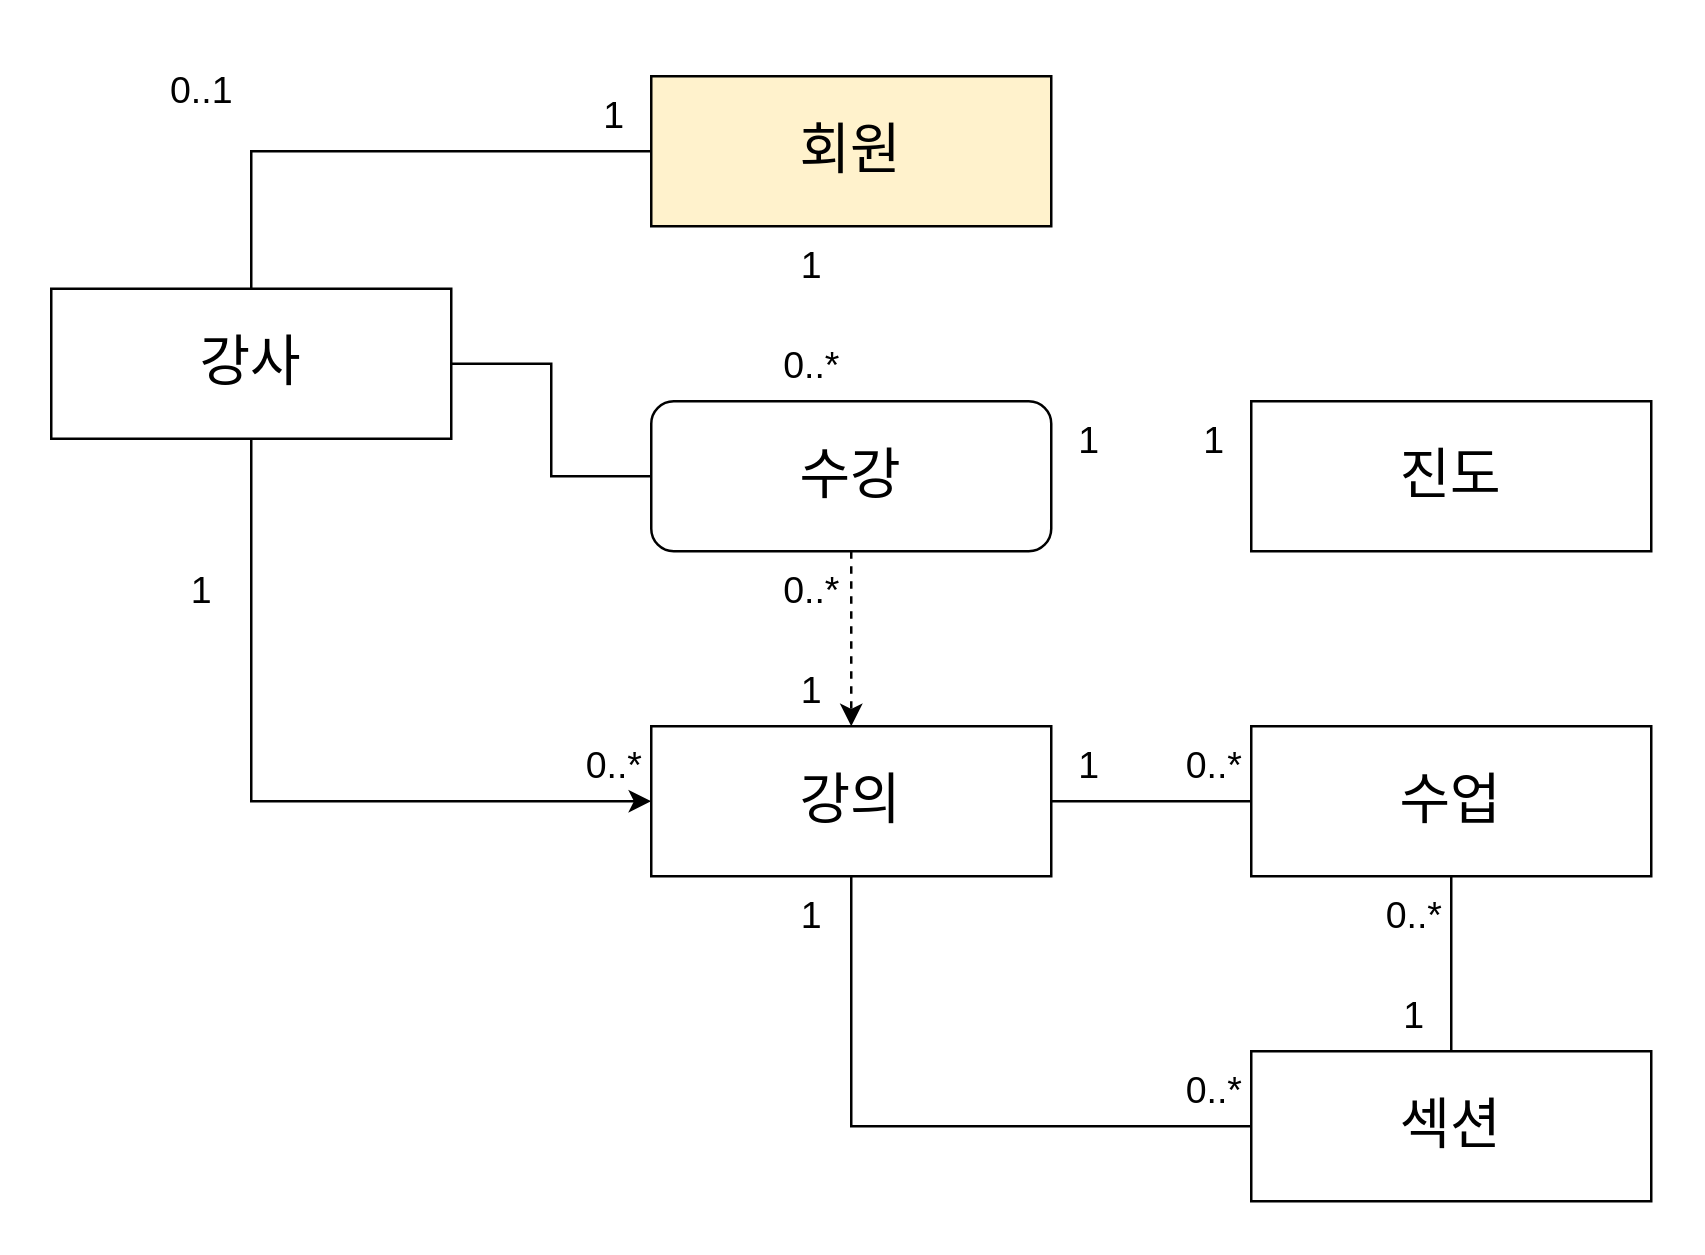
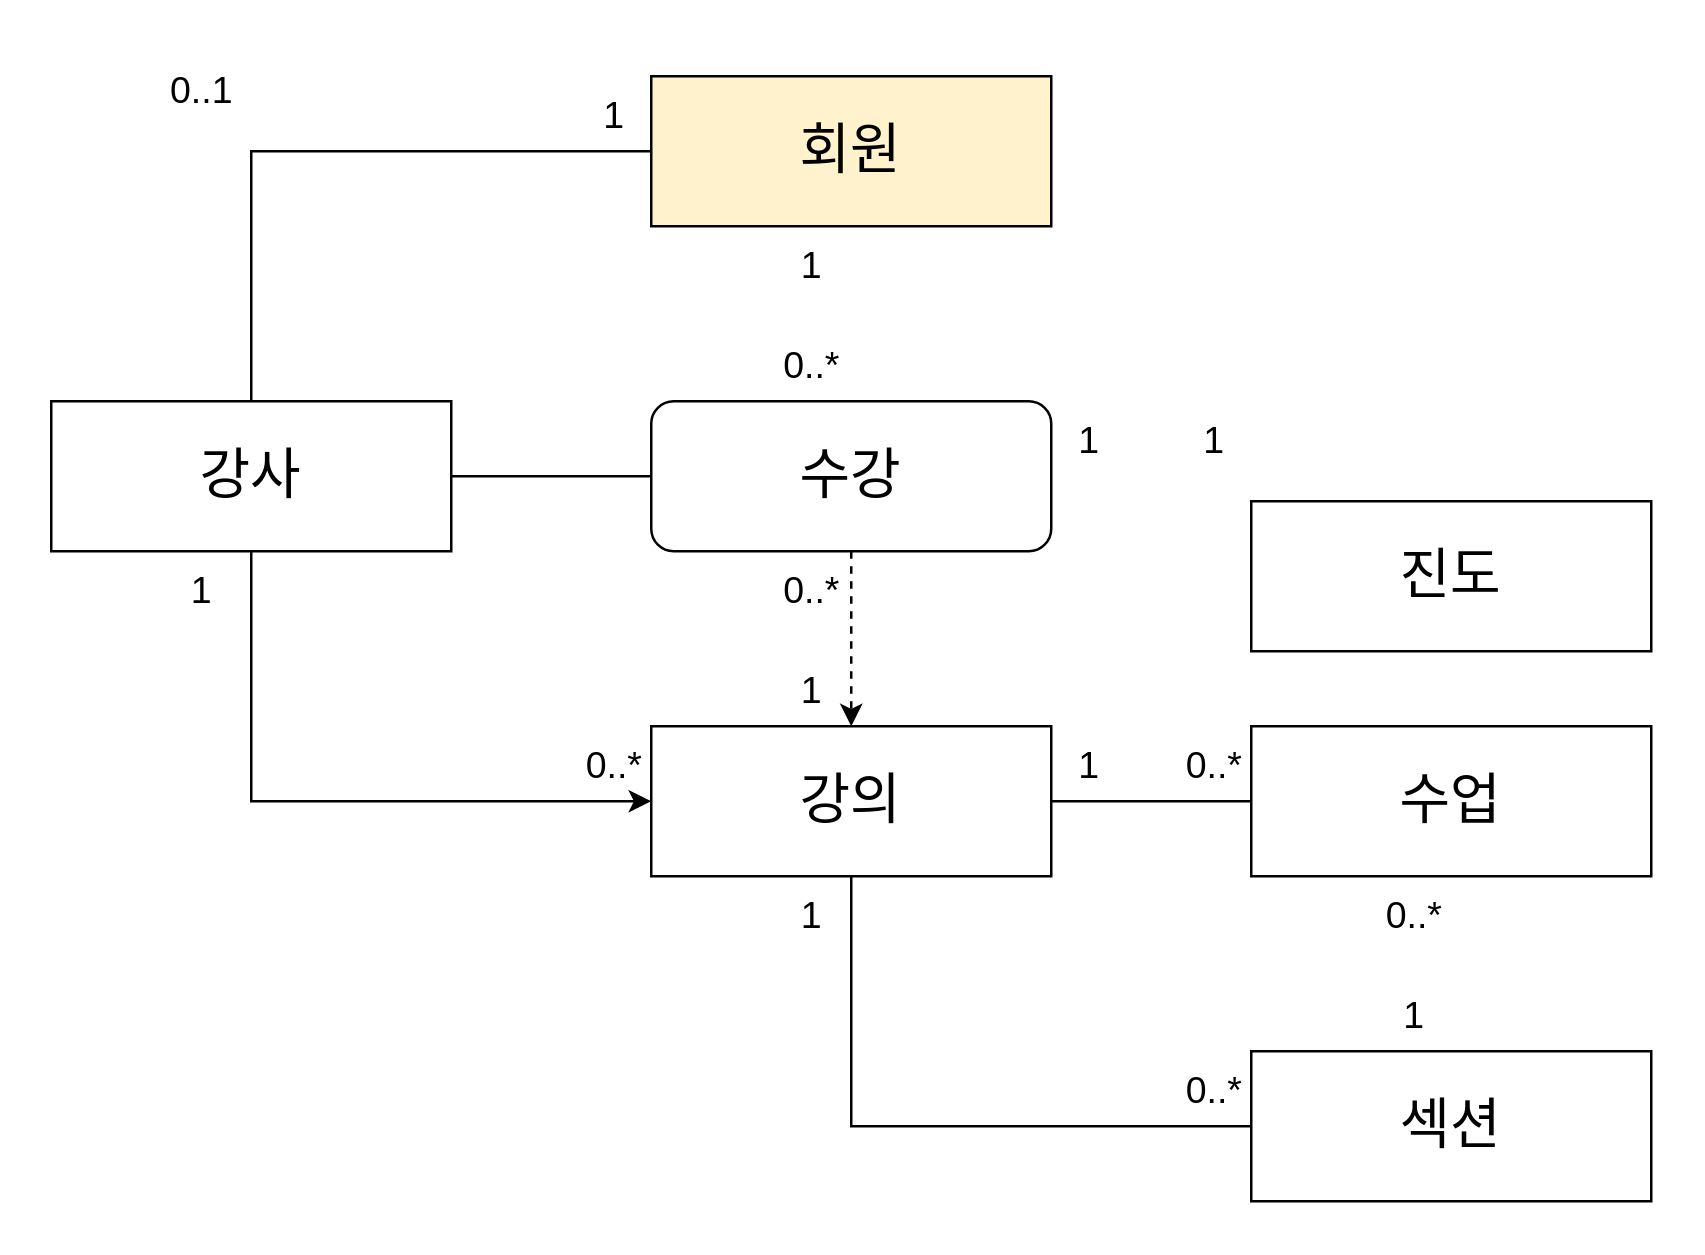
node "강사": moved (251, 364) -> (251, 476)
node "진도": moved (1451, 476) -> (1451, 576)
edge "수업" -- "섹션": removed
